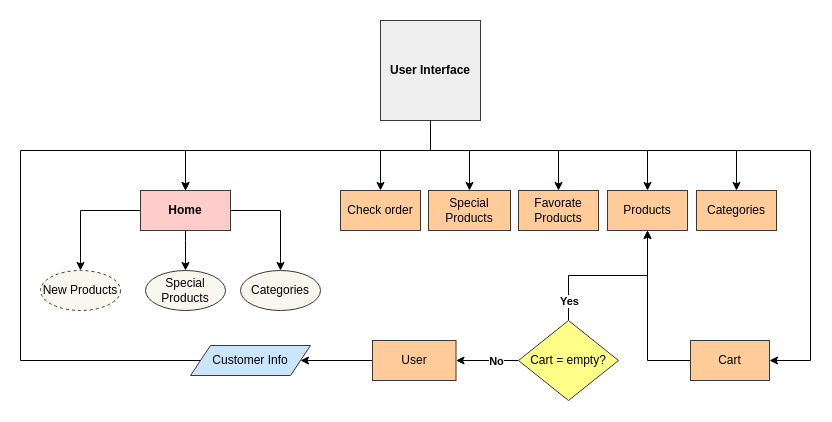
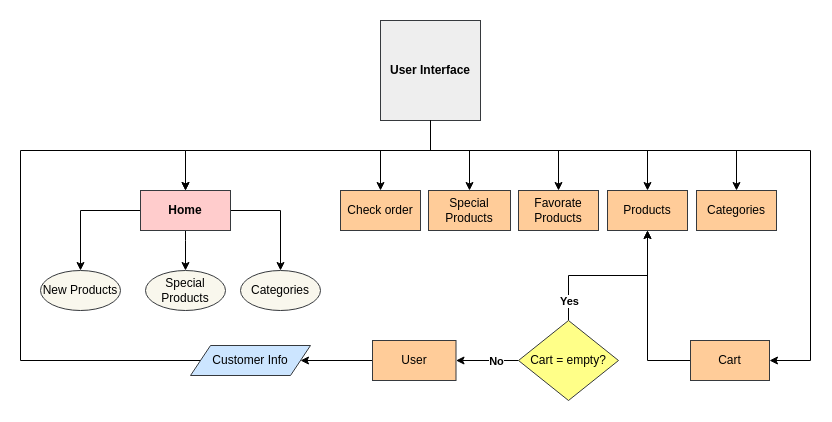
node "New Products": style dashed -> solid
